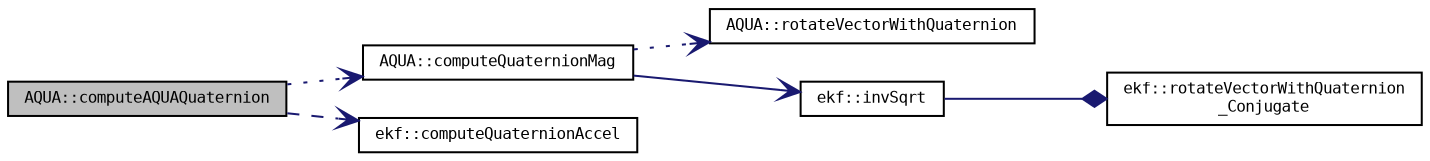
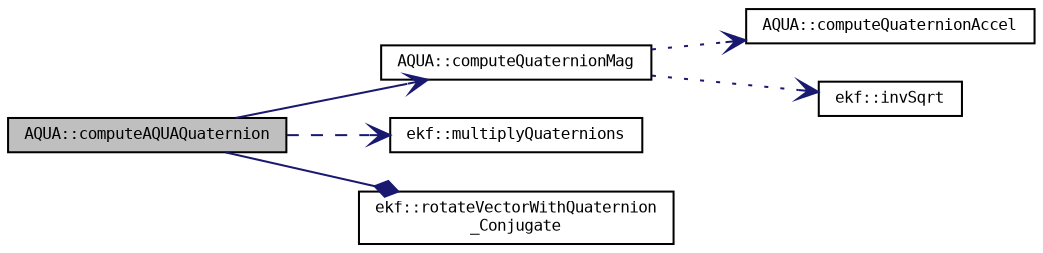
node "AQUA::rotateVectorWithQuaternion": label "AQUA::rotateVectorWithQuaternion" -> "AQUA::computeQuaternionAccel"
edge "AQUA::computeAQUAQuaternion" -> "AQUA::computeQuaternionMag": style dotted -> solid
edge "AQUA::computeQuaternionMag" -> "ekf::invSqrt": style solid -> dotted
edge "ekf::invSqrt" -> "ekf::rotateVectorWithQuaternion _Conjugate": now "AQUA::computeAQUAQuaternion" -> "ekf::rotateVectorWithQuaternion _Conjugate"
node "ekf::computeQuaternionAccel": label "ekf::computeQuaternionAccel" -> "ekf::multiplyQuaternions"
